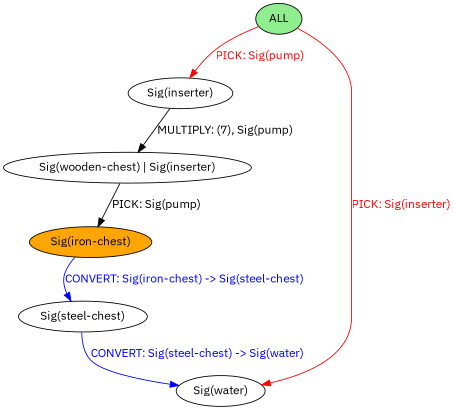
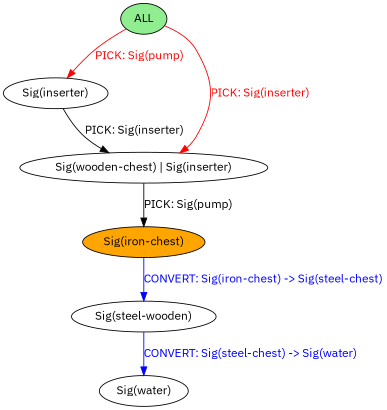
edge "Sig(inserter)" -> "Sig(wooden-chest) | Sig(inserter)": label "MULTIPLY: (7), Sig(pump)" -> "PICK: Sig(inserter)"
edge "ALL" -> "Sig(water)": now "ALL" -> "Sig(wooden-chest) | Sig(inserter)"
node "Sig(steel-chest)": label "Sig(steel-chest)" -> "Sig(steel-wooden)"
